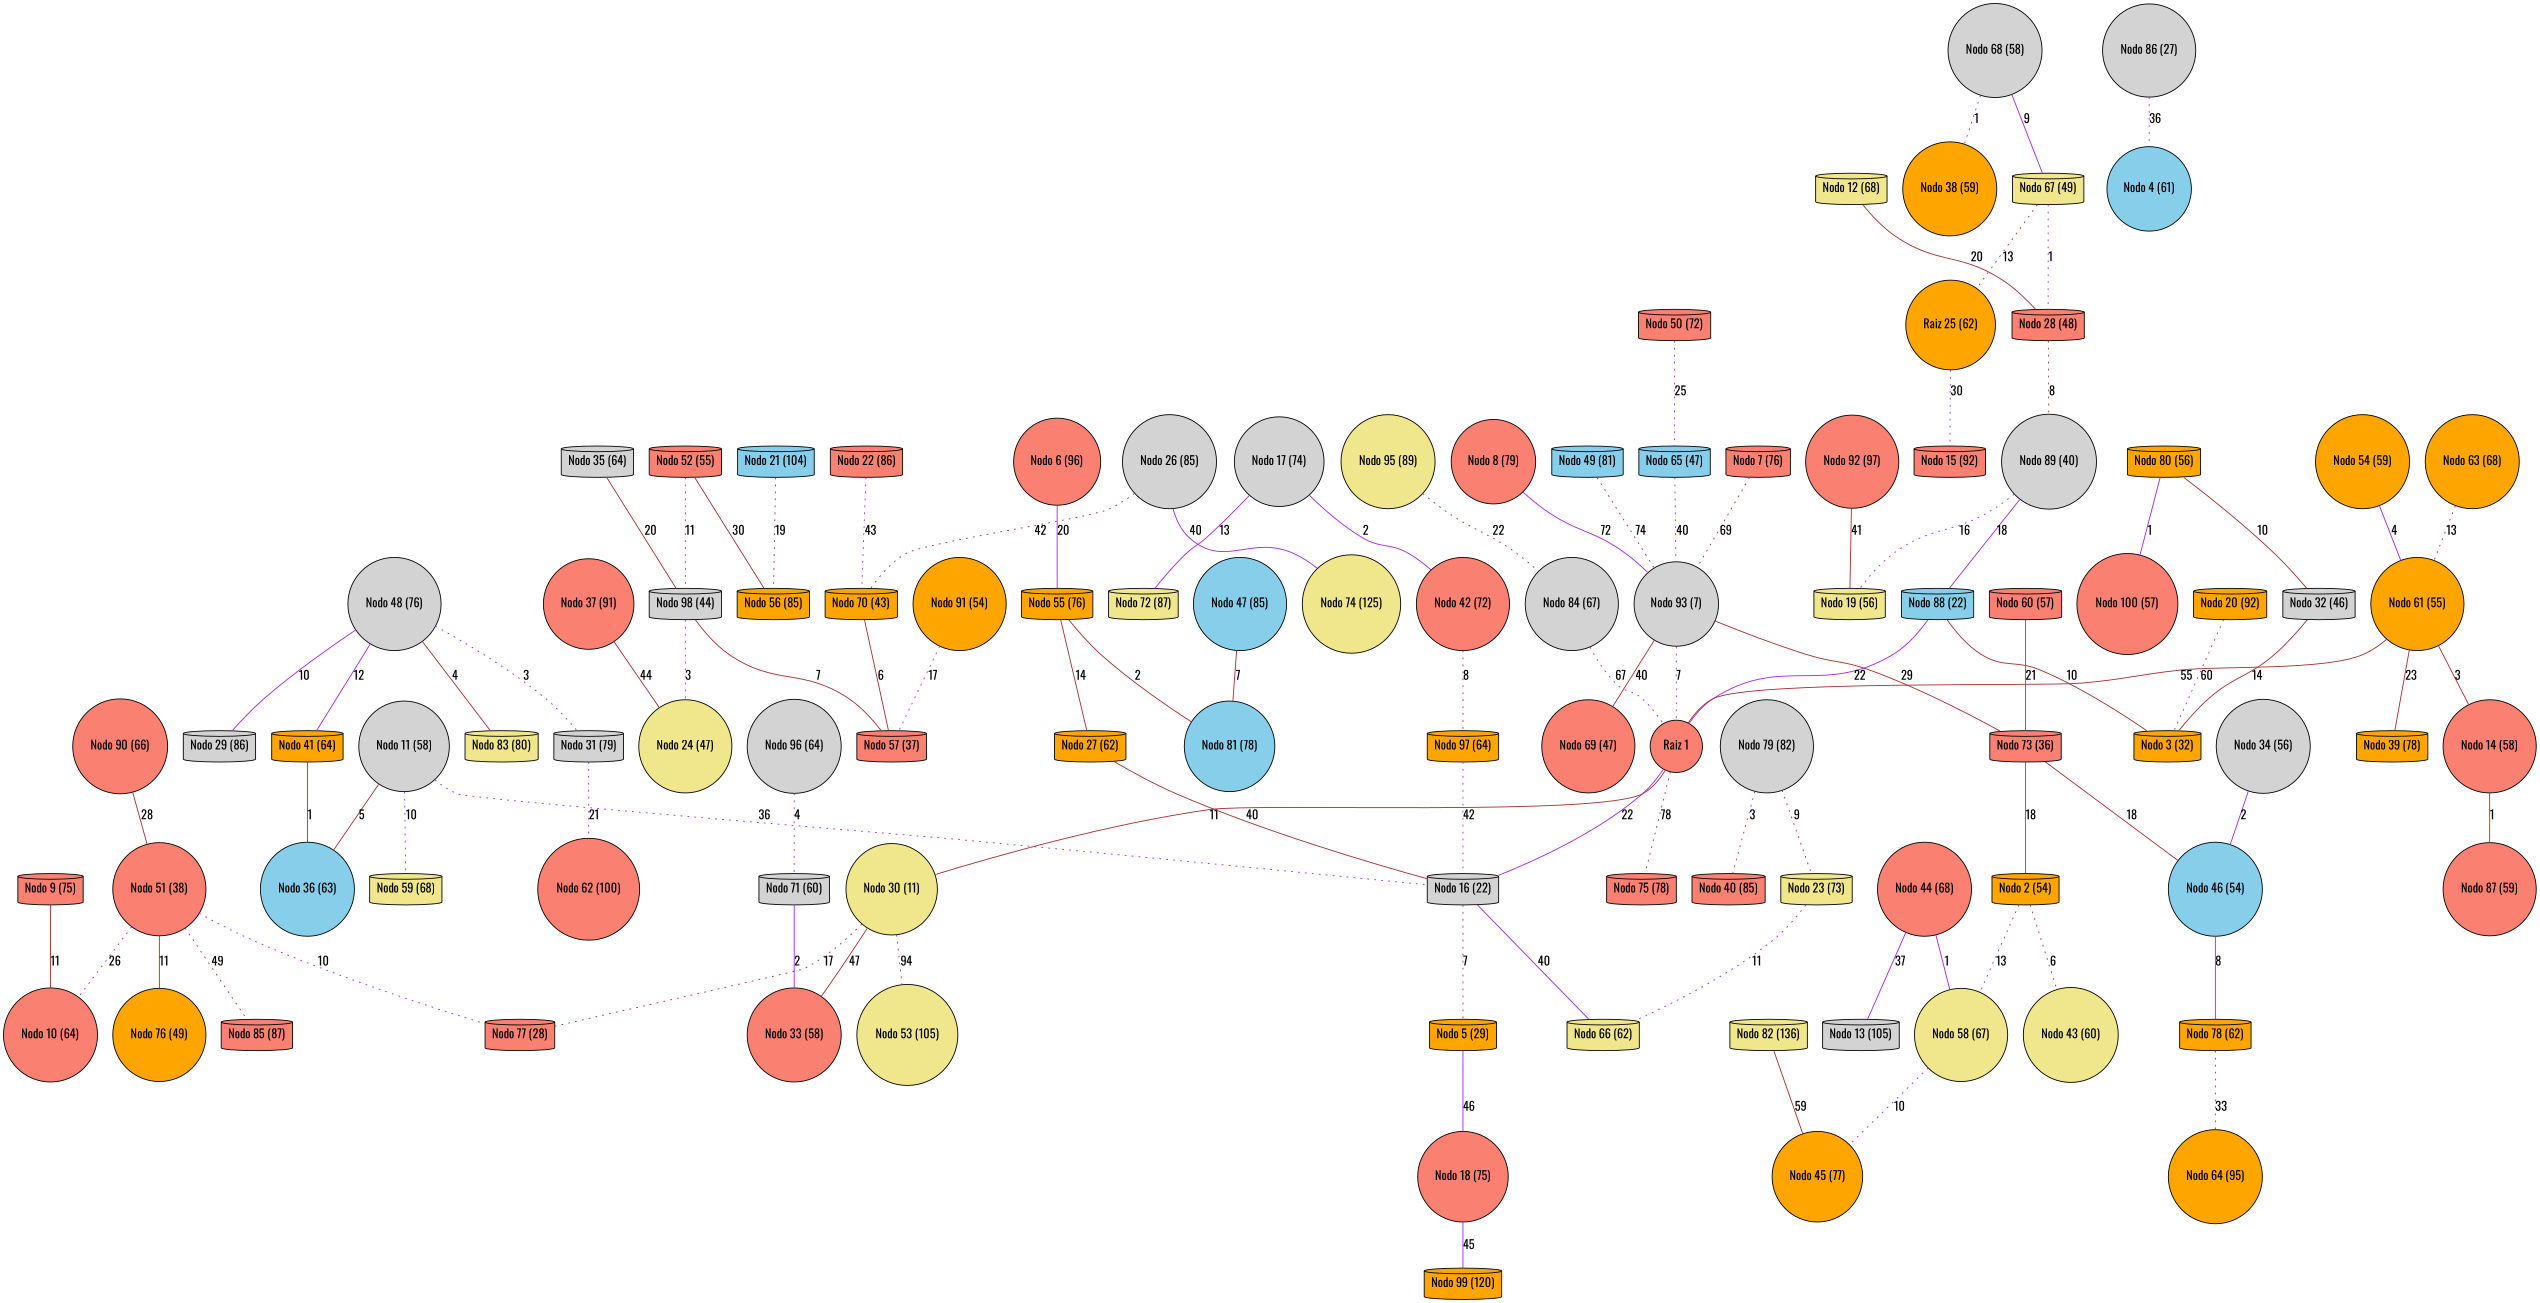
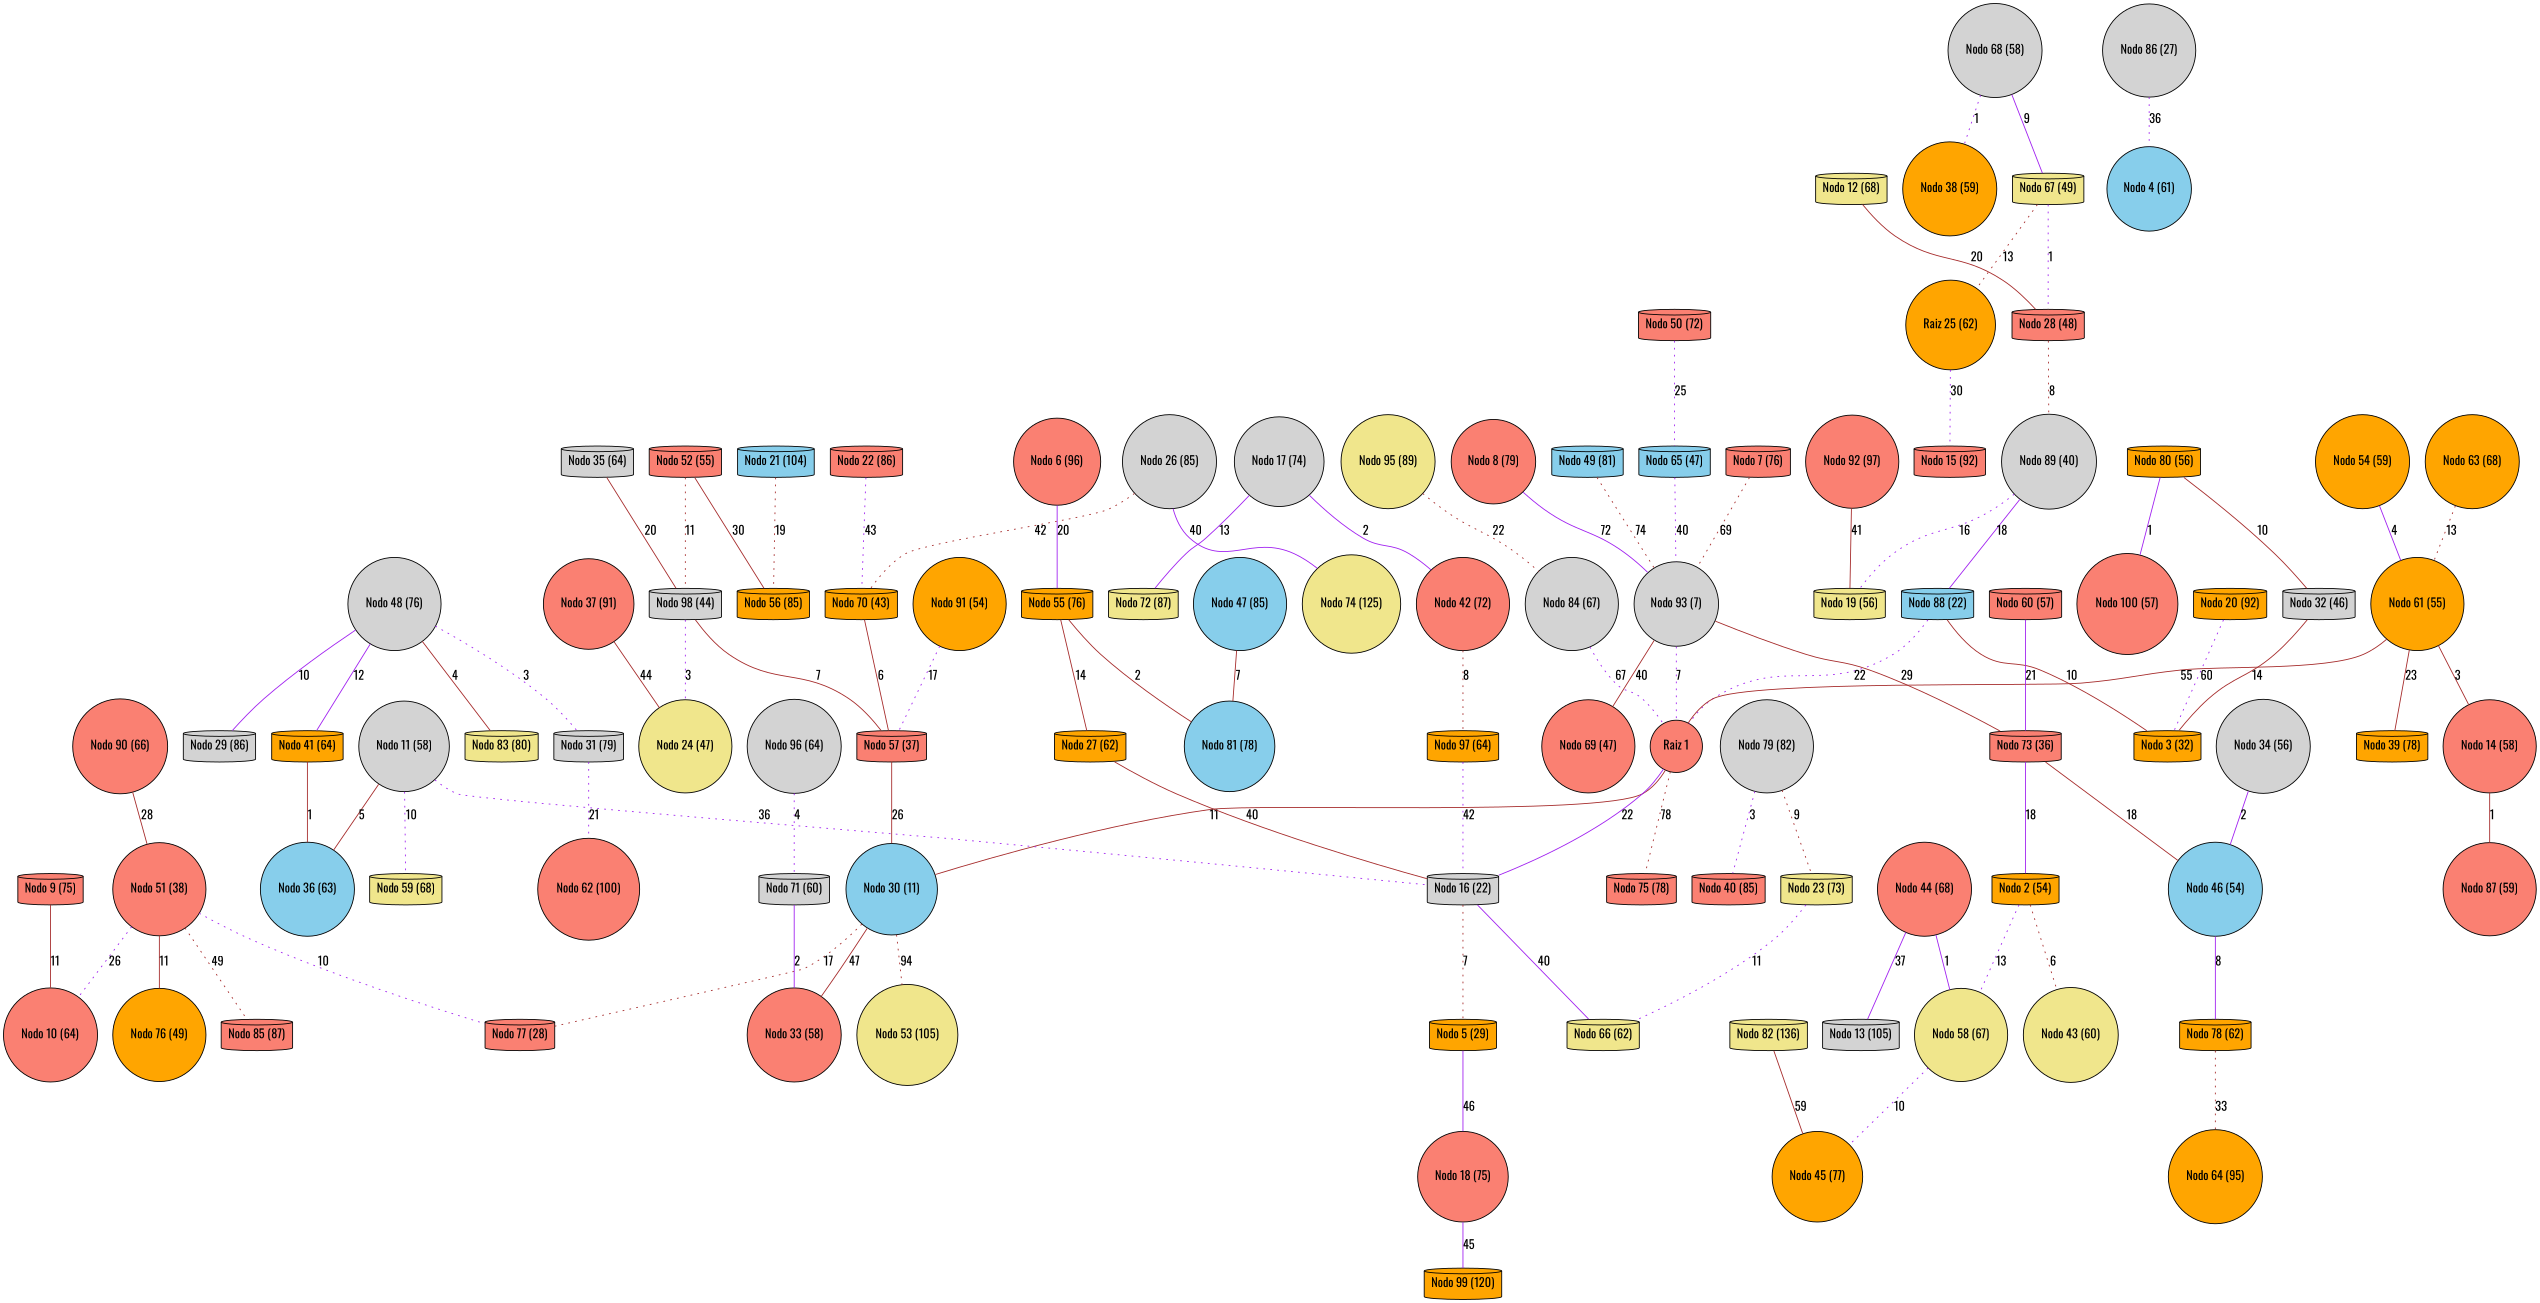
edge "Nodo 88 (22)" -- "Raiz 1": style solid -> dotted
edge "Nodo 57 (37)" -- "Nodo 30 (11)": added, label "26"
node "Nodo 30 (11)": fillcolor khaki -> skyblue
